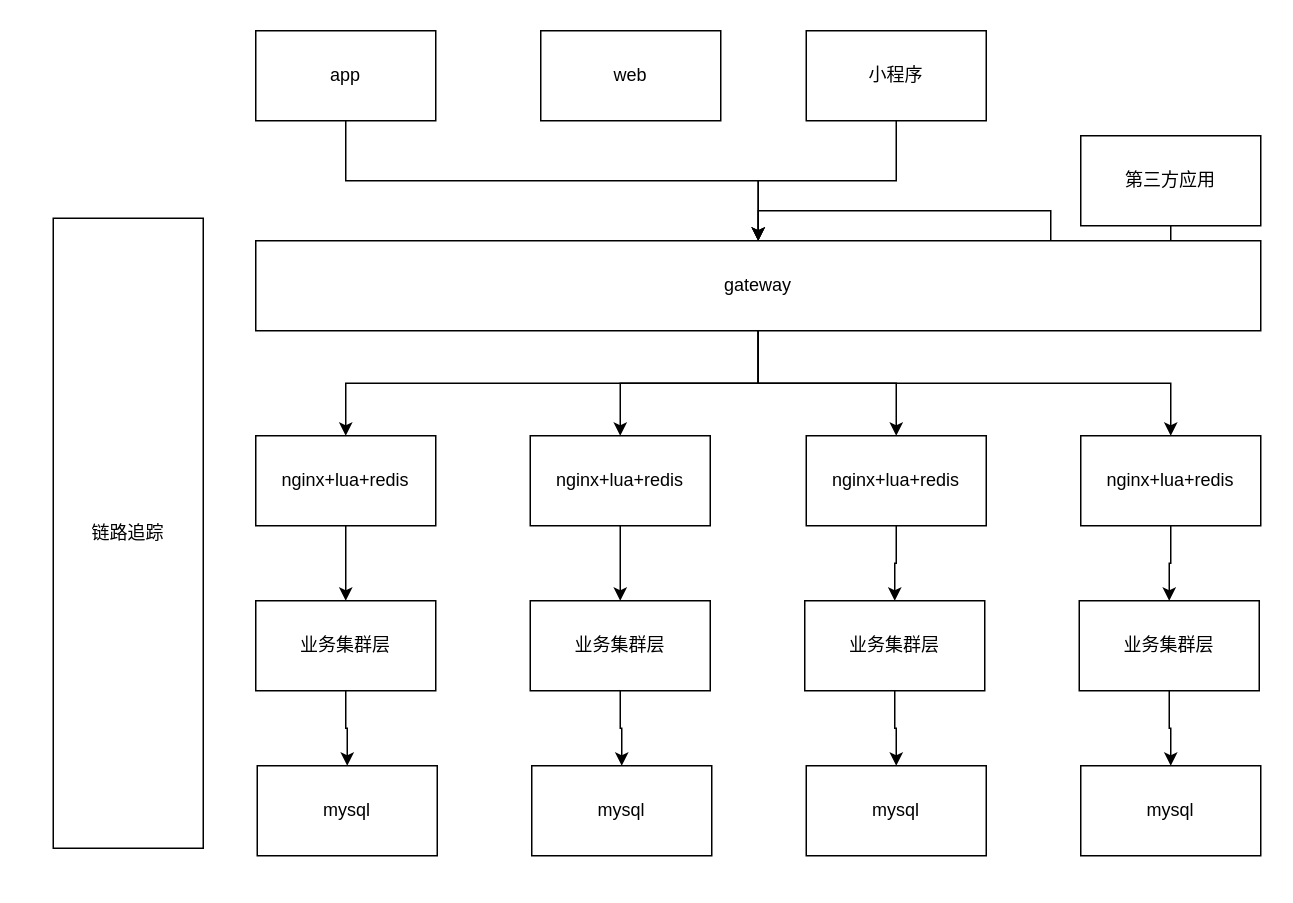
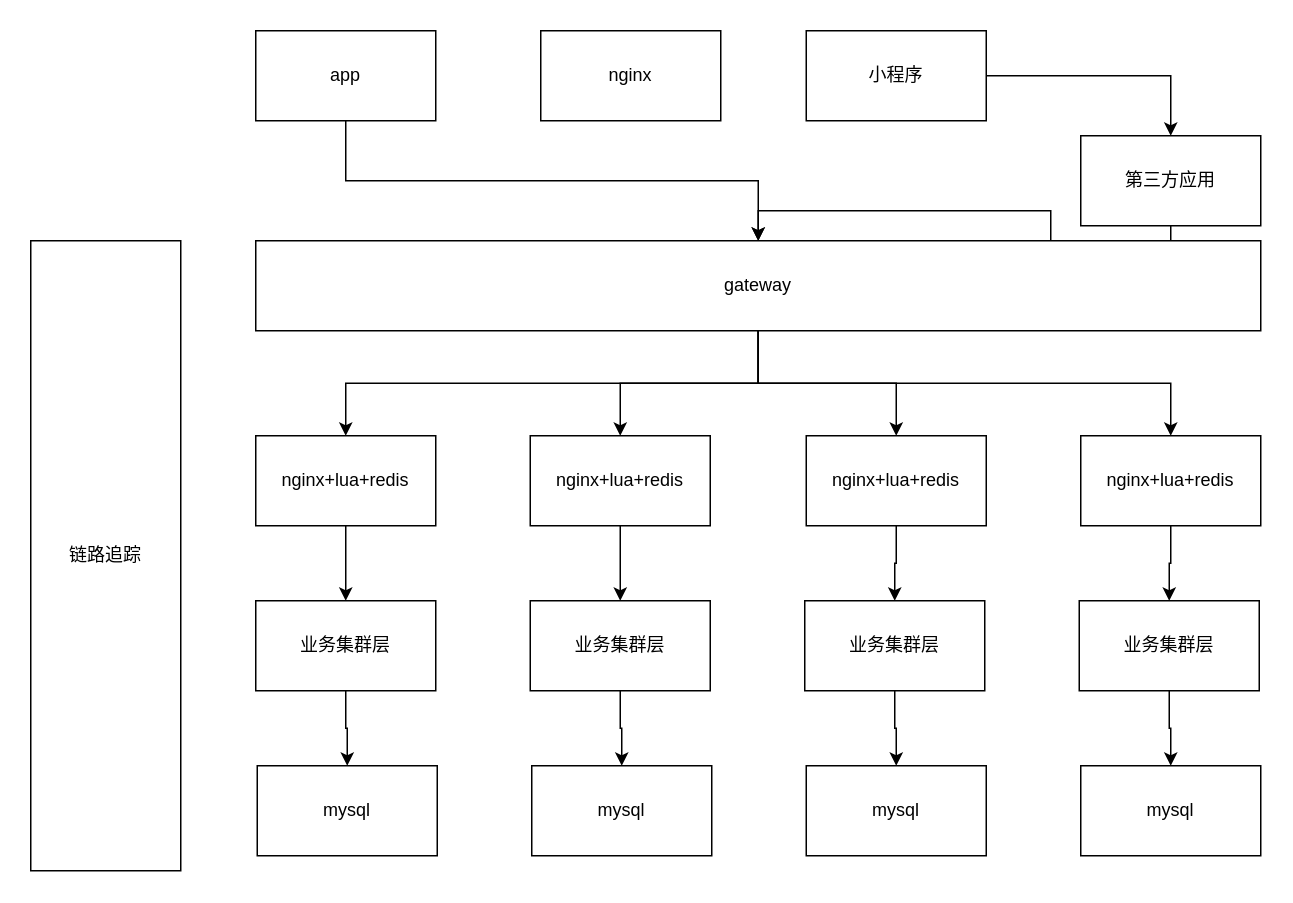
node "web": label "web" -> "nginx"
edge "小程序" -> "gateway": now "小程序" -> "第三方应用"
node "链路追踪": moved (128, 533) -> (106, 556)
